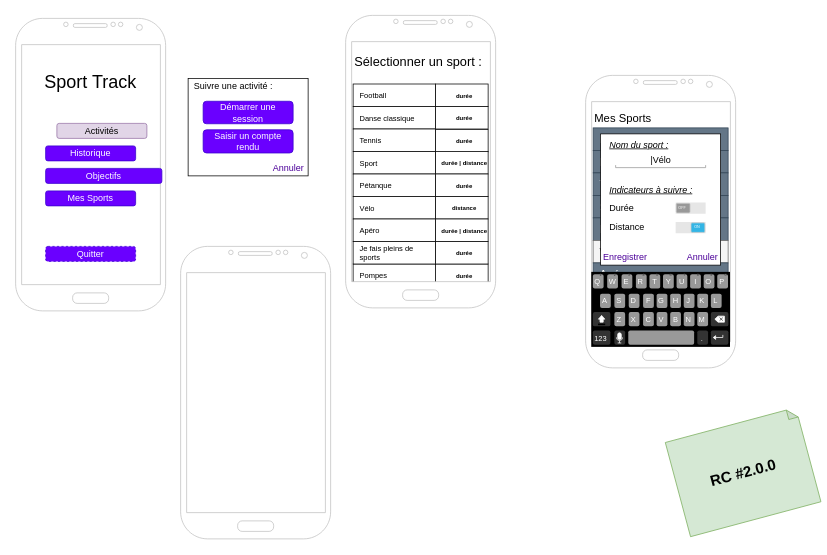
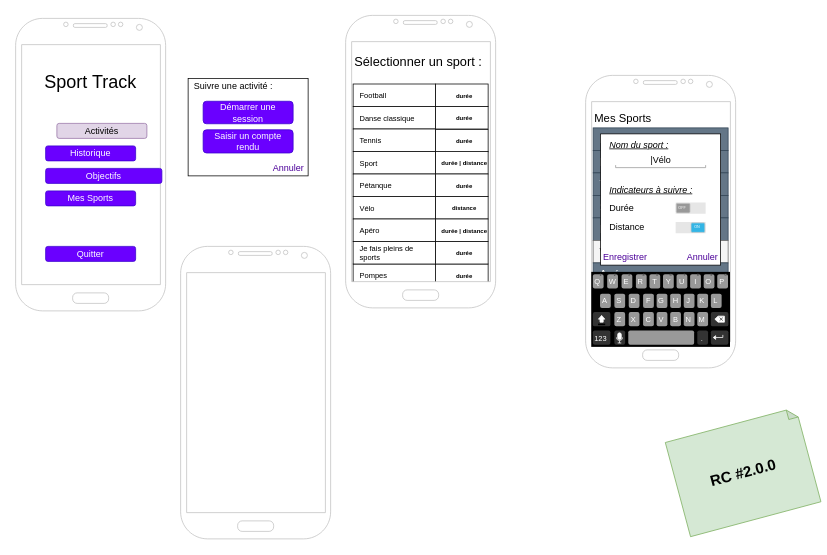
node "Quitter": style dashed -> solid
